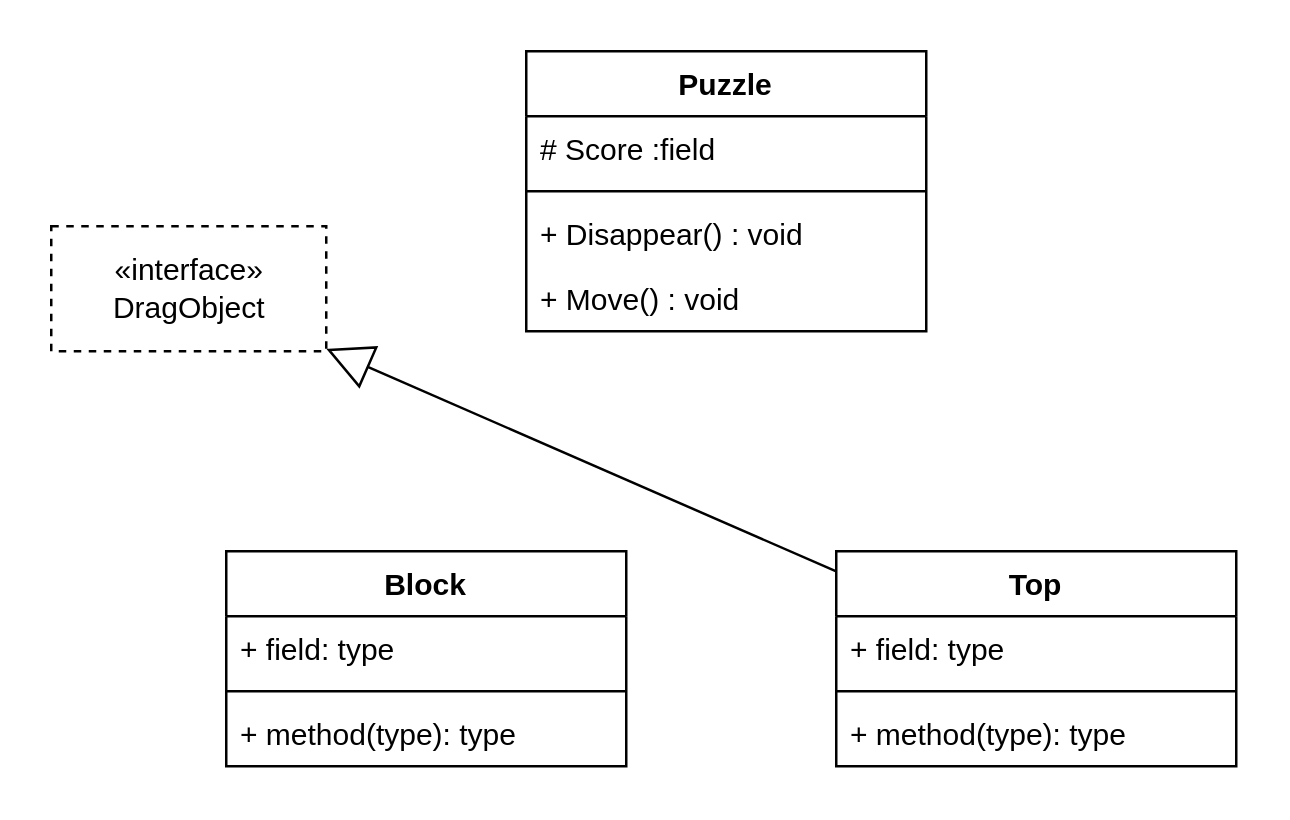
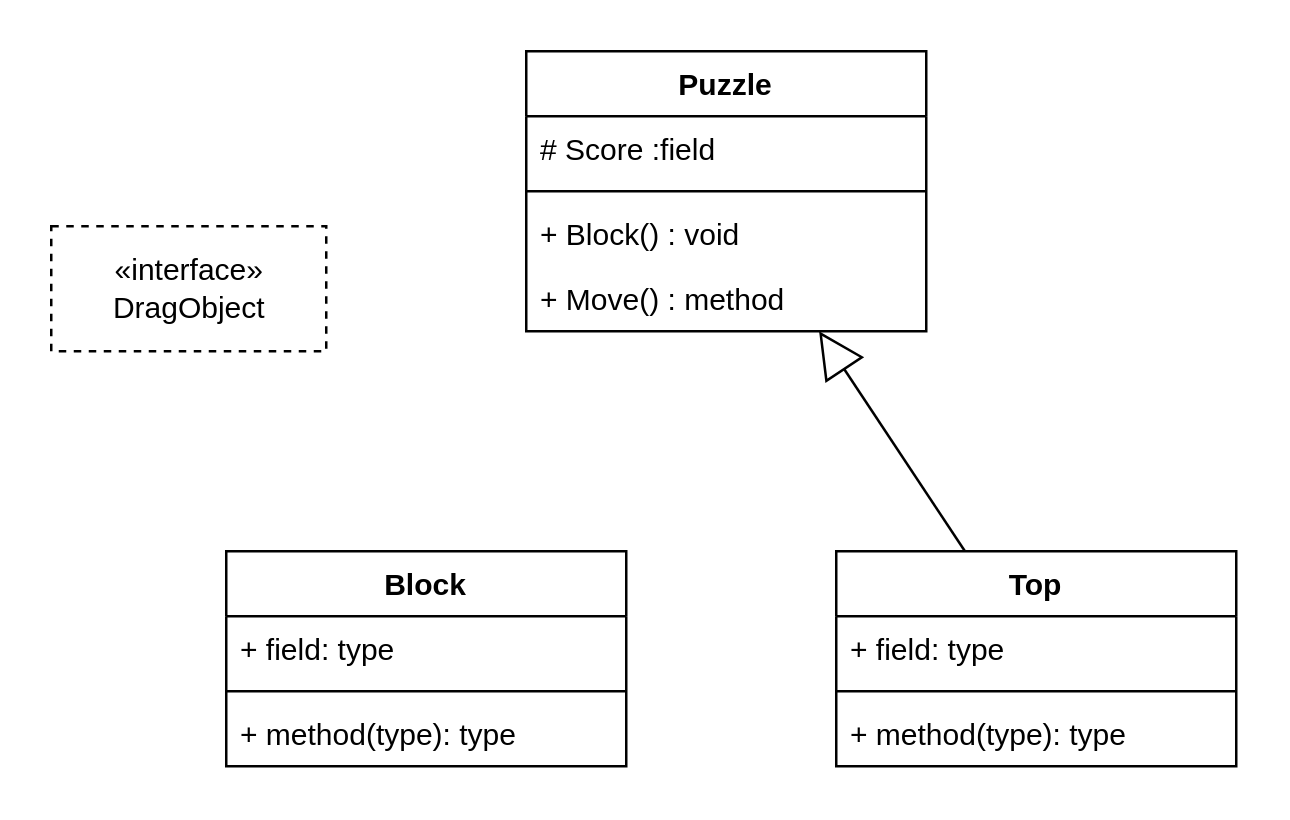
node "+ Disappear() : void": label "+ Disappear() : void" -> "+ Block() : void"
node "+ Move() : void": label "+ Move() : void" -> "+ Move() : method"
edge "Top" -> "«interface» DragObject": now "Top" -> "Puzzle"
